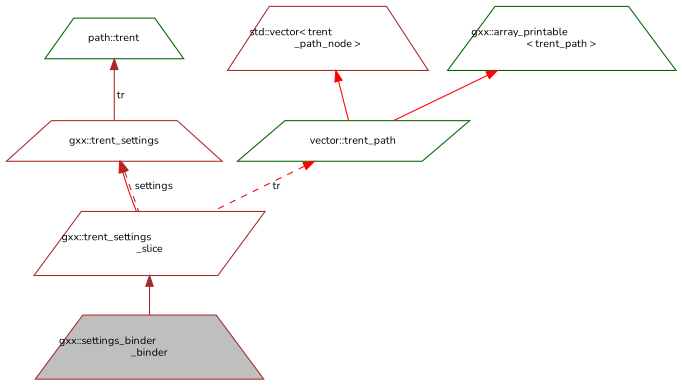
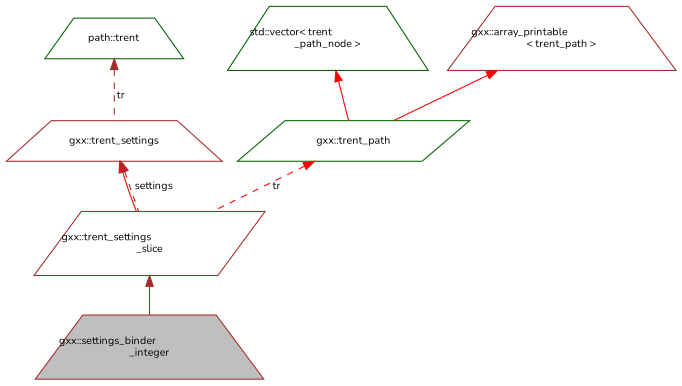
node "std::vector< trent _path_node >": color brown -> darkgreen
node "gxx::array_printable < trent_path >": color darkgreen -> brown
edge "gxx::trent_settings" -> "path::trent": style solid -> dashed
node "vector::trent_path": label "vector::trent_path" -> "gxx::trent_path"
node "gxx::settings_binder _binder": label "gxx::settings_binder _binder" -> "gxx::settings_binder _integer"
